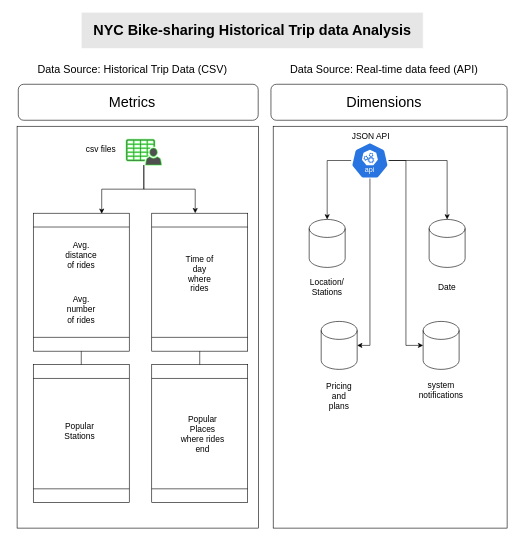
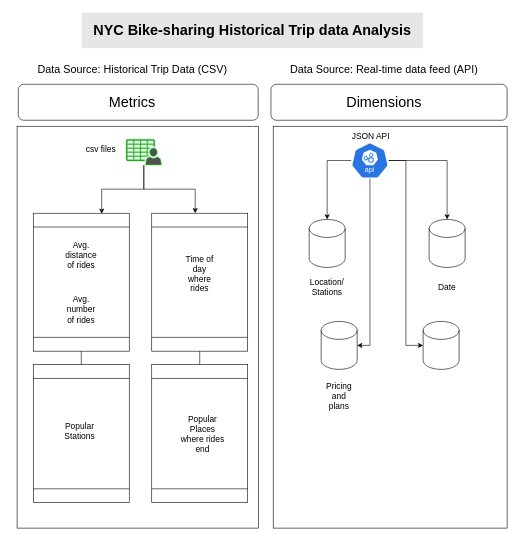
node "system notifications": removed
